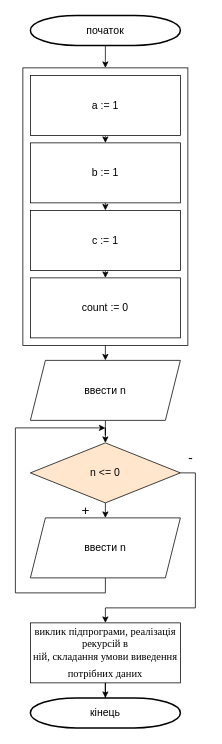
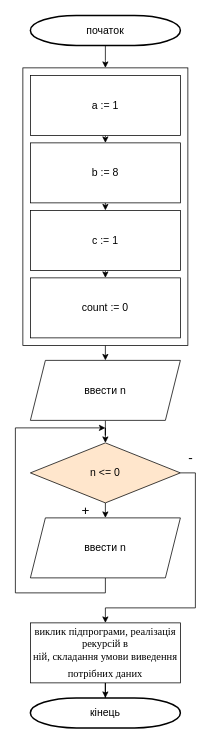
node "b := 1": label "b := 1" -> "b := 8"
